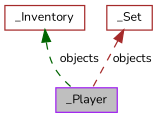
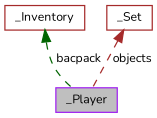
edge "_Player" -> "_Inventory": label " objects" -> " bacpack"
